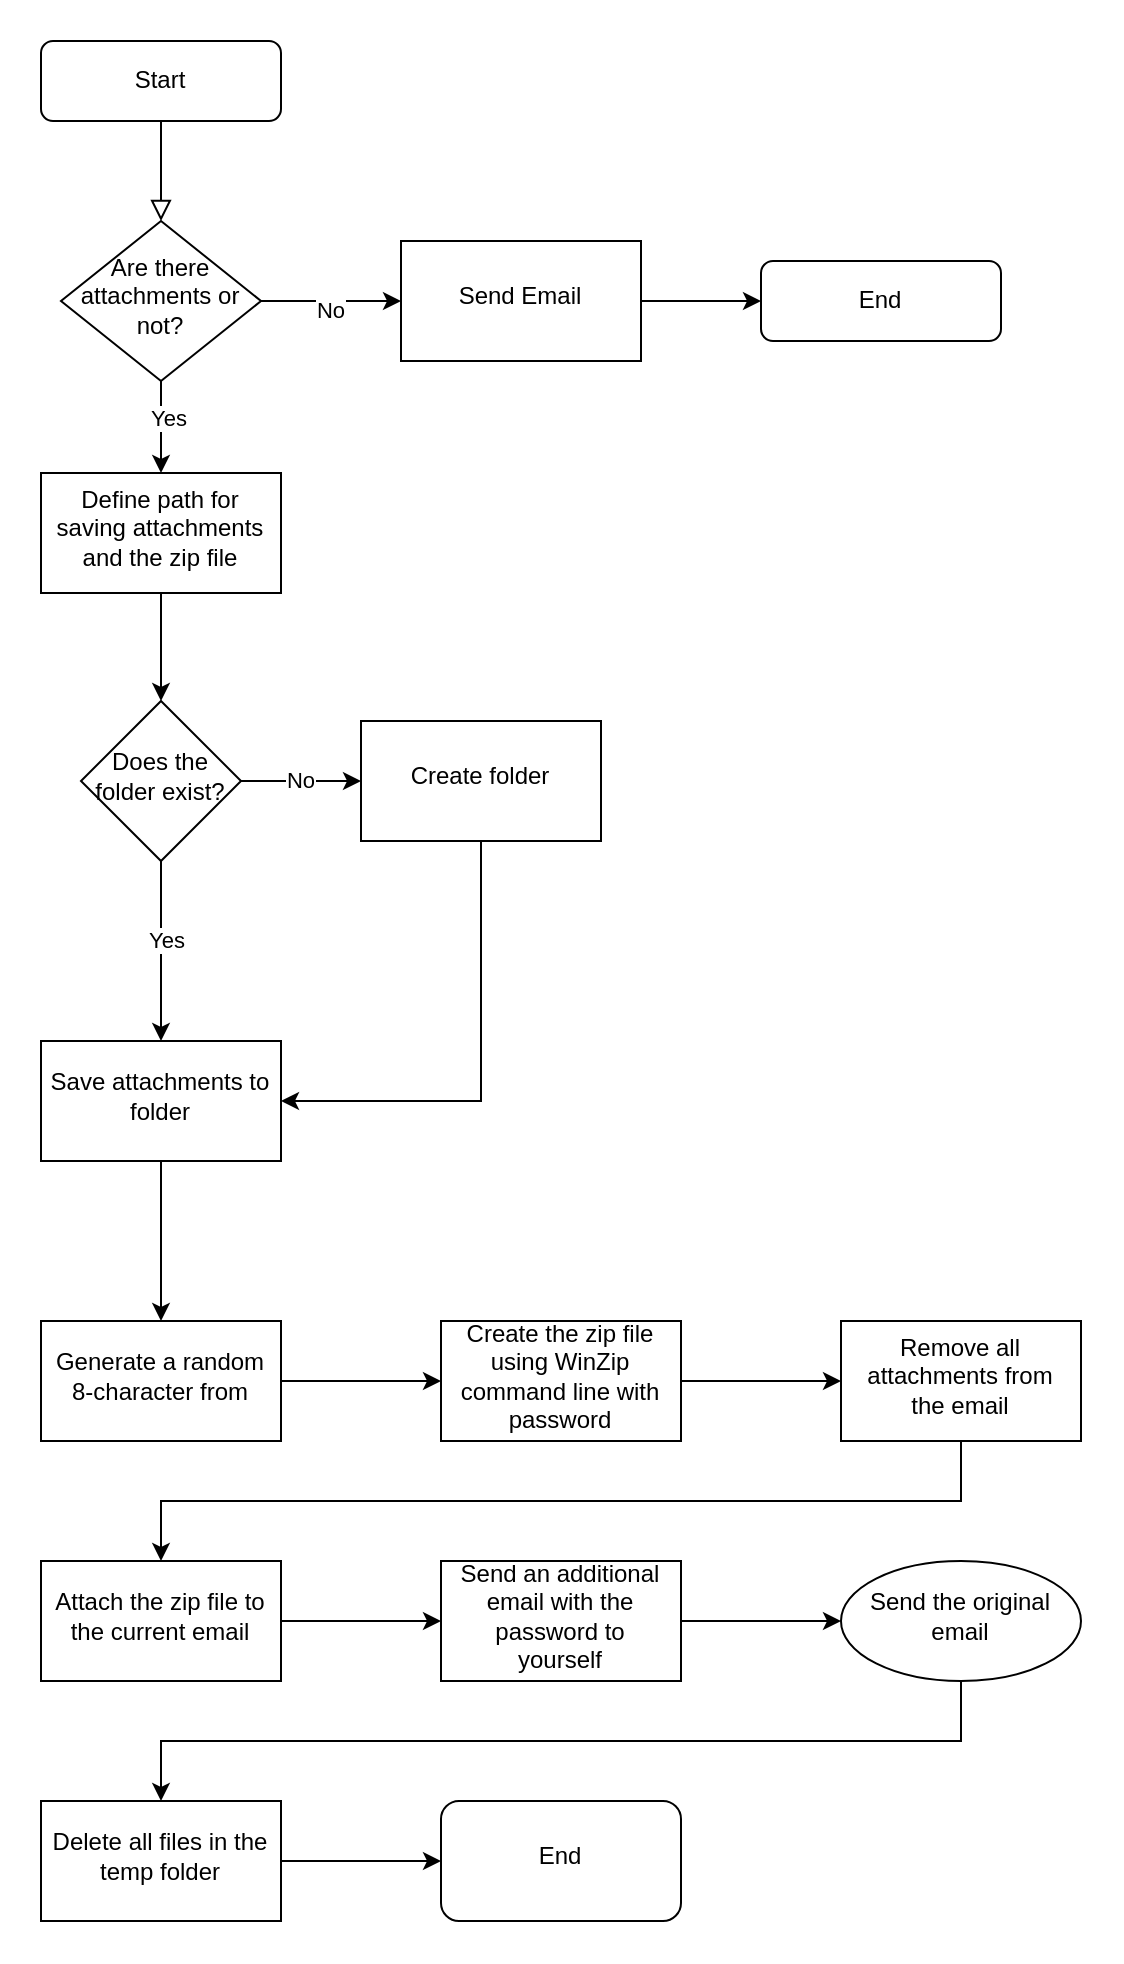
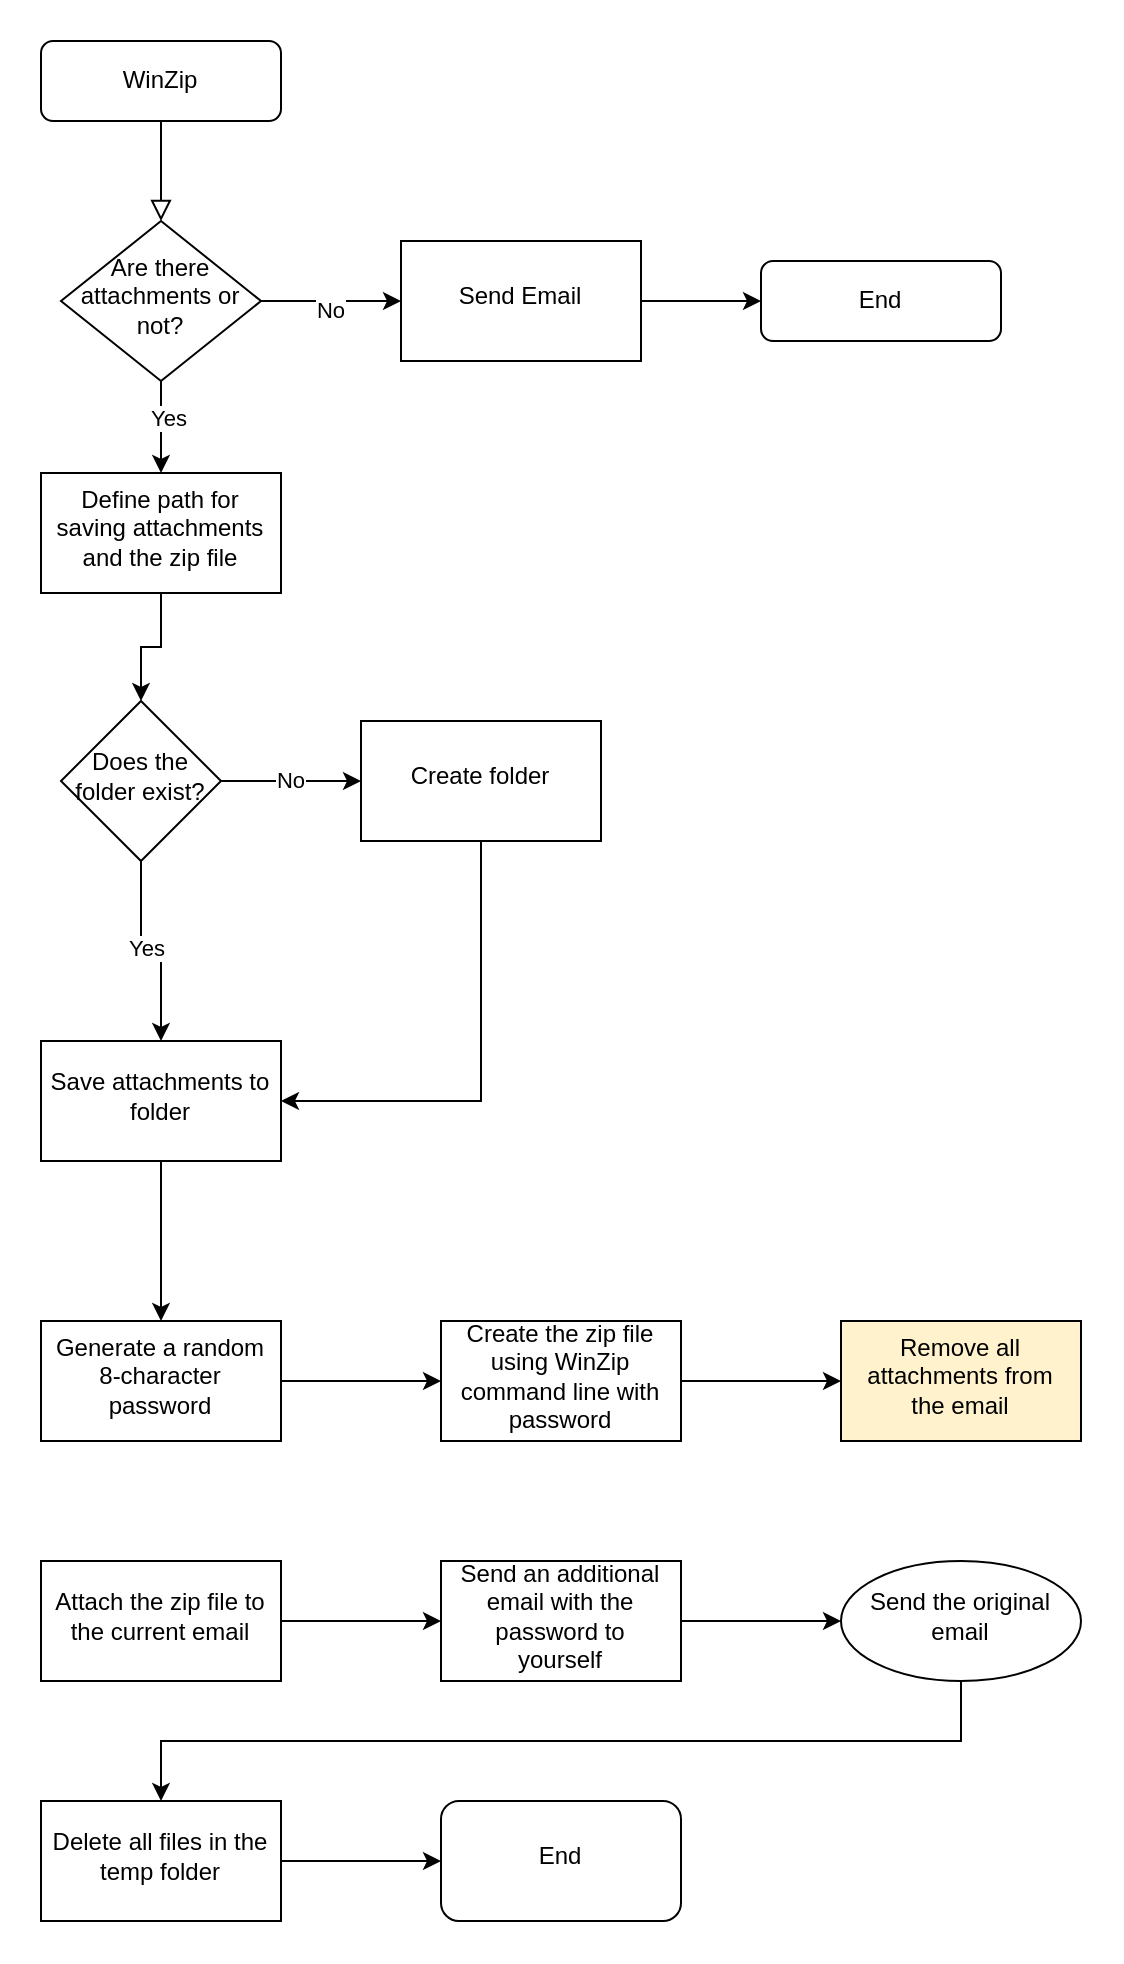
node "Start": label "Start" -> "WinZip"
node "Does the folder exist?": moved (161, 781) -> (141, 781)
node "Generate a random 8-character from": label "Generate a random 8-character from" -> "Generate a random 8-character password"
node "Remove all attachments from the email": fillcolor #ffffff -> #fff2cc
edge "Remove all attachments from the email" -> "Attach the zip file to the current email": removed
